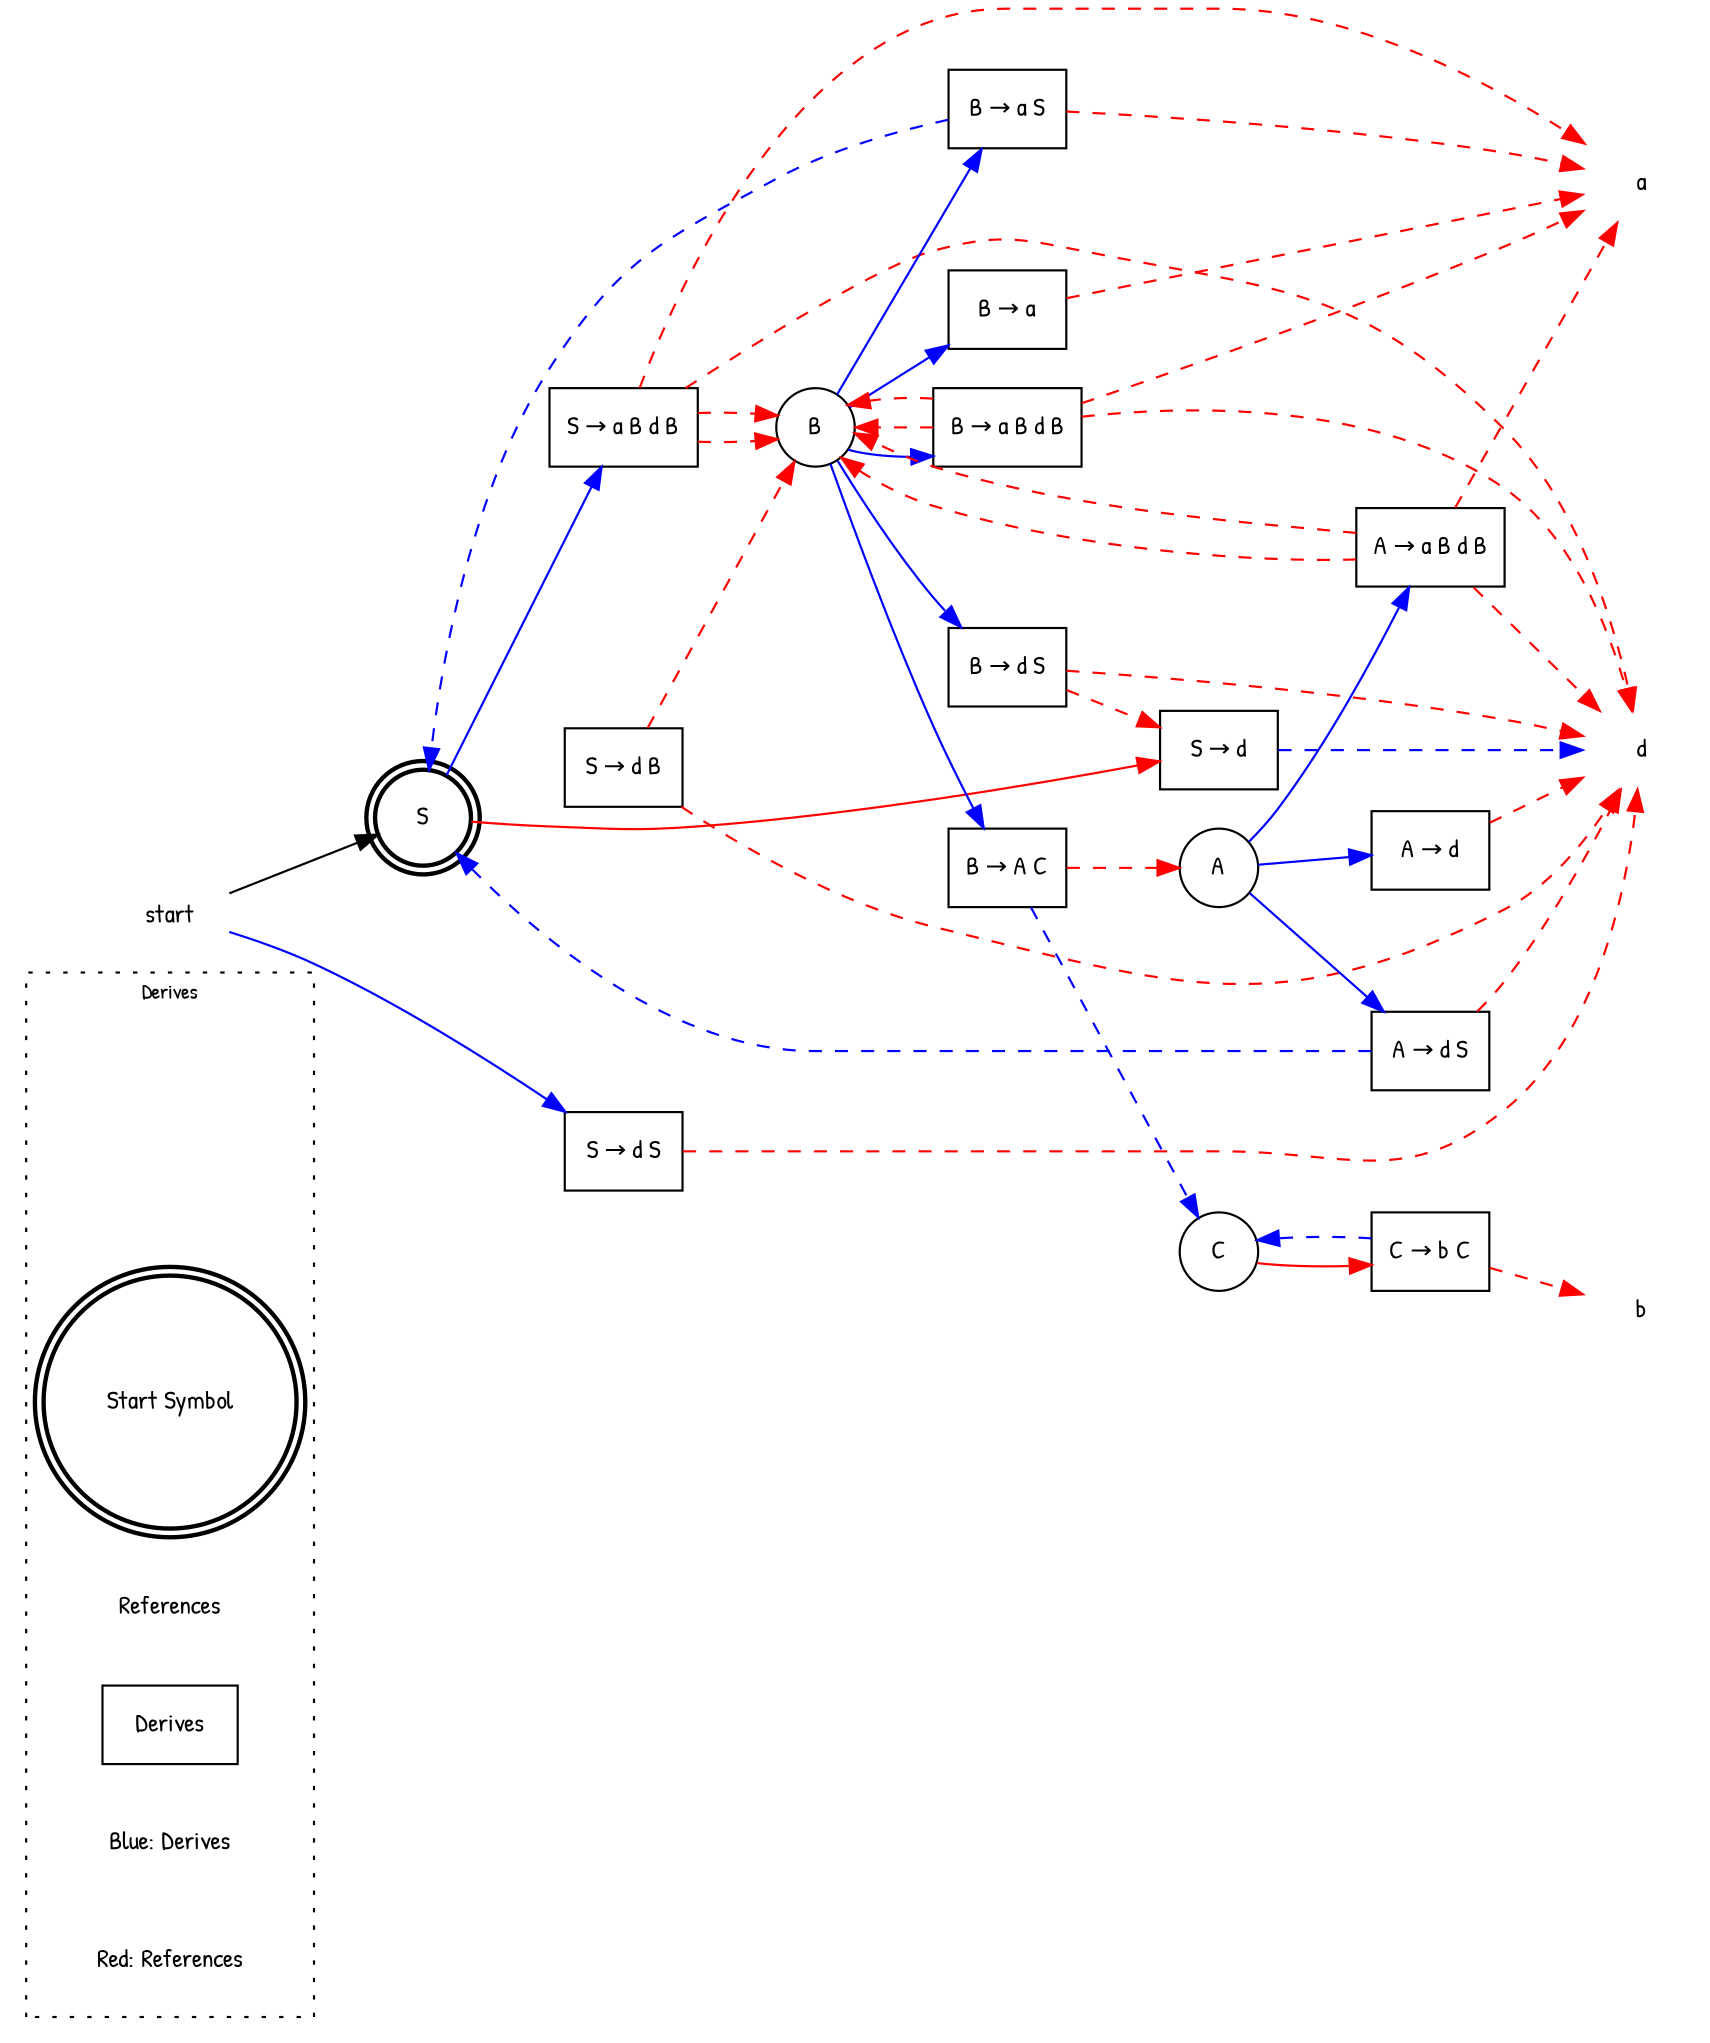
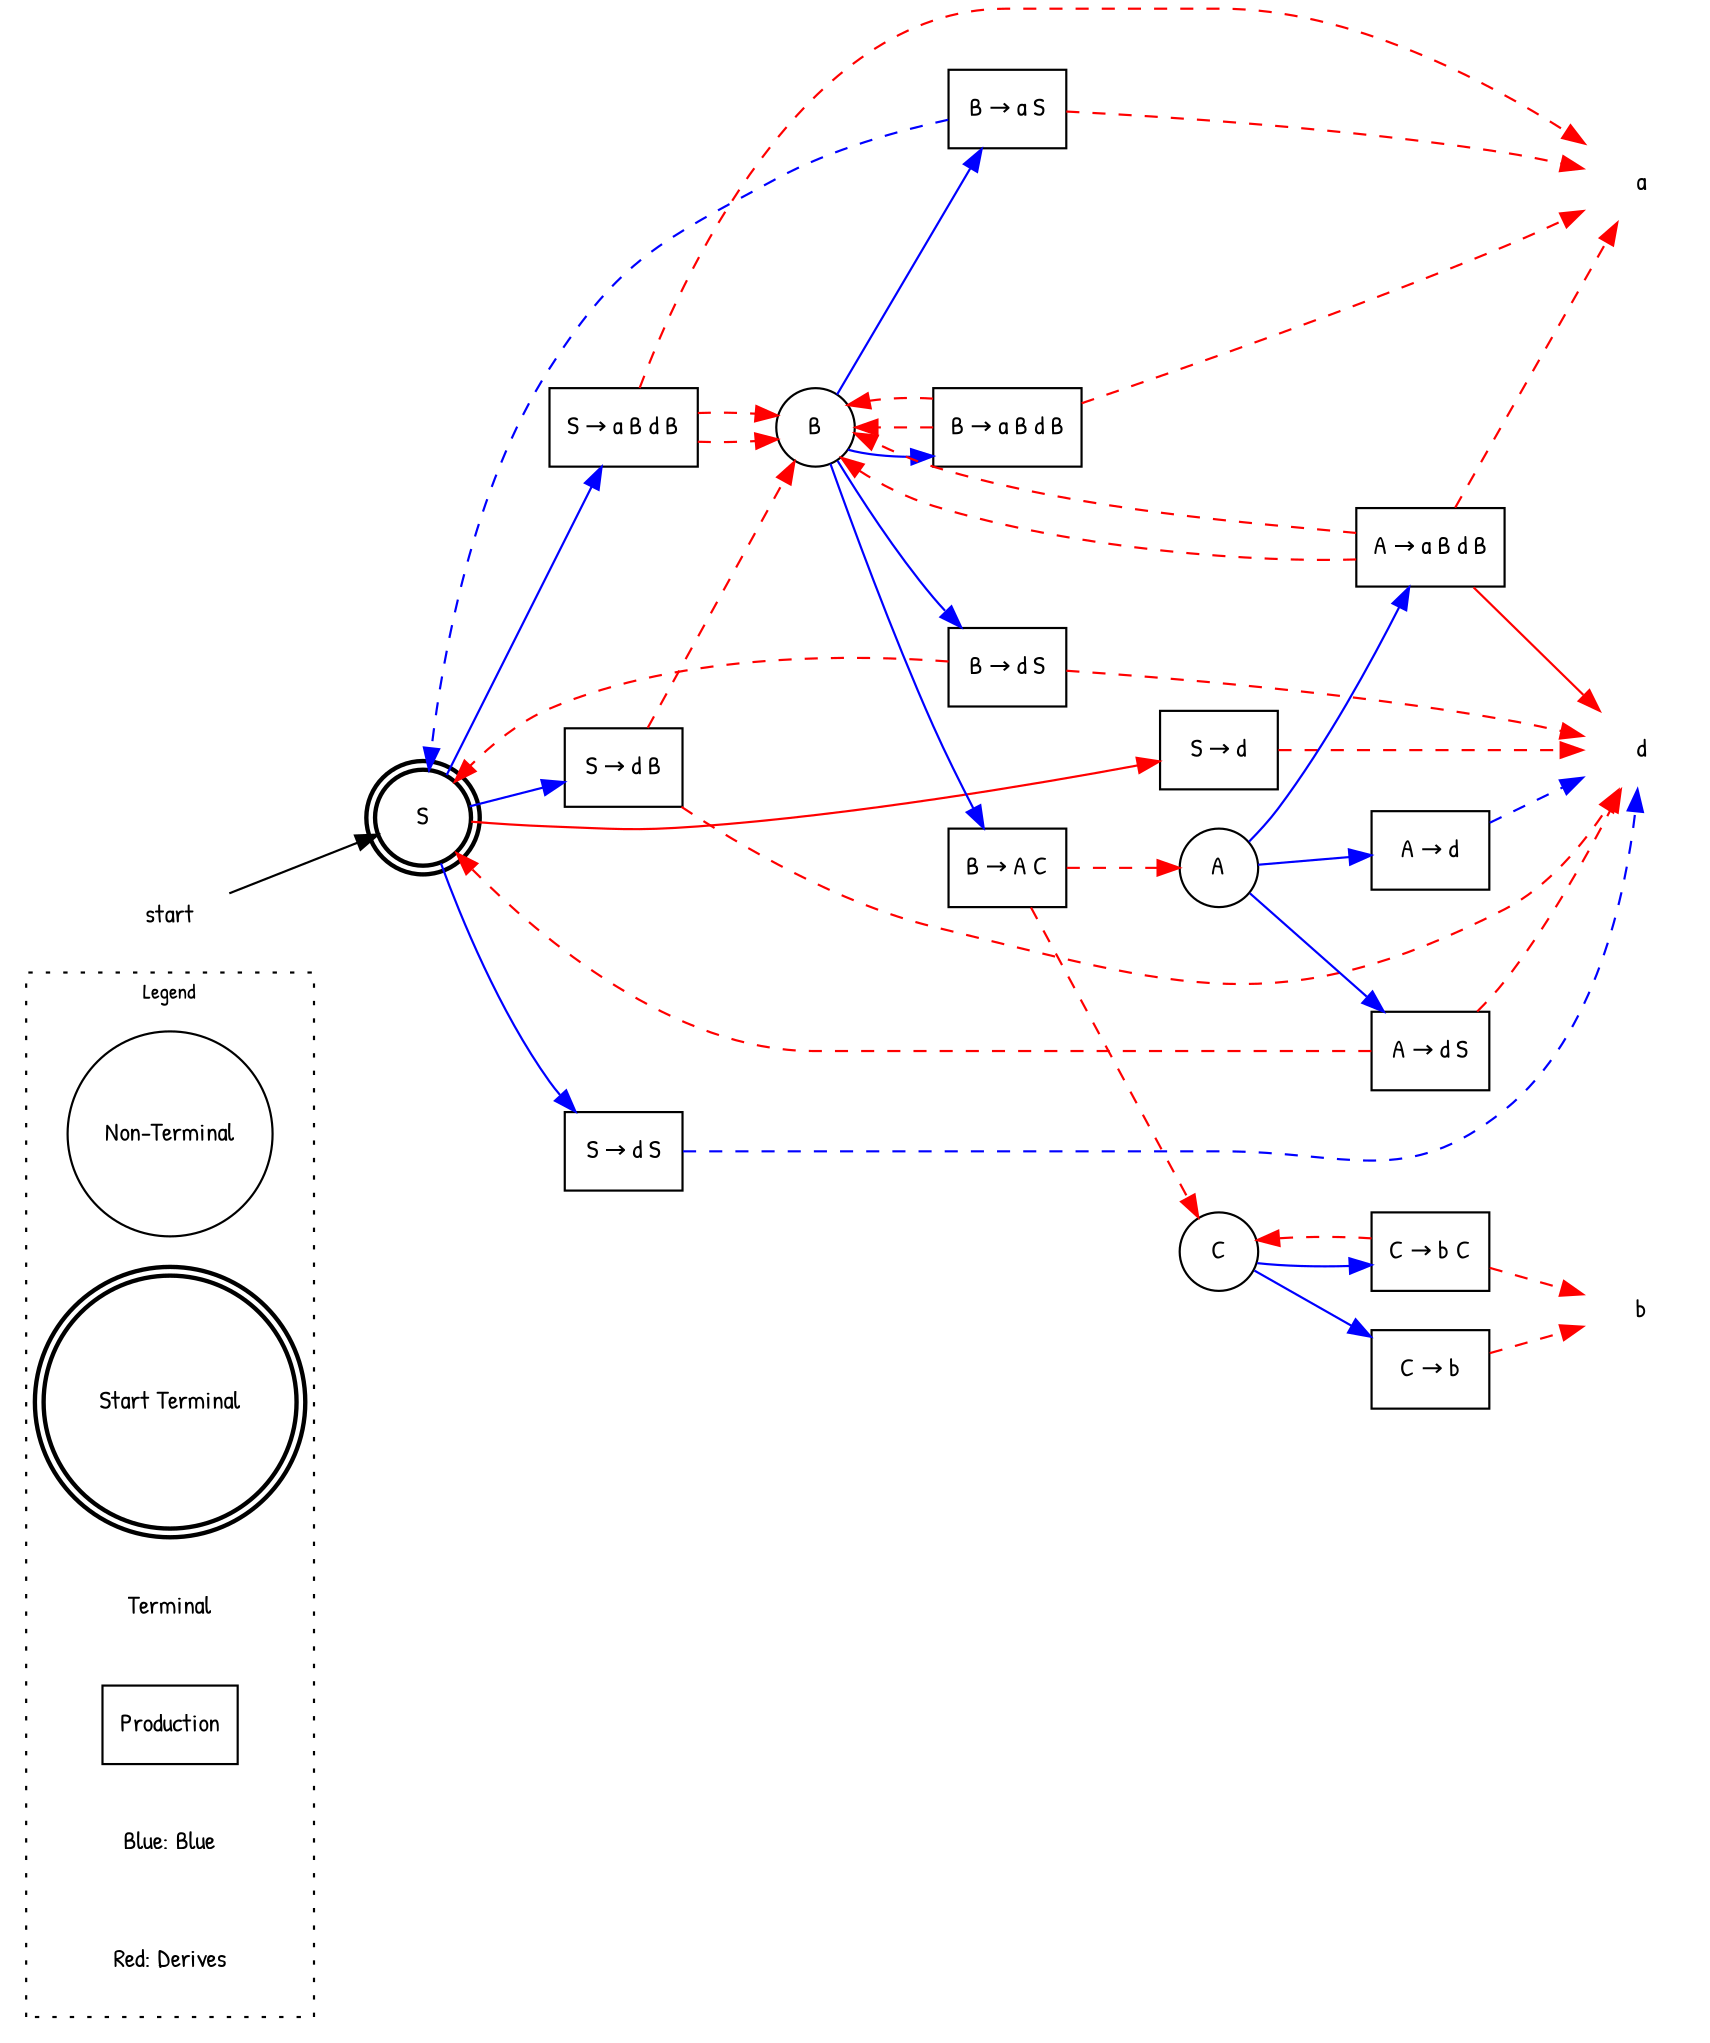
edge "S → a B d B" -> "d": removed
node "B → a": removed
edge "B → a B d B" -> "d": removed
edge "A → a B d B" -> "d": style dashed -> solid
edge "B → d S" -> "S → d": now "B → d S" -> "S"
edge "S → d" -> "d": color blue -> red
edge "S" -> "S → d B": added
edge "A → d" -> "d": color red -> blue
cluster "Derives": label "Derives" -> "Legend"
edge "start" -> "S → d S": now "S" -> "S → d S"
edge "A → d S" -> "S": color blue -> red
edge "B → A C" -> "C": color blue -> red
node "Non-Terminal": added
edge "S → d S" -> "d": color red -> blue
edge "C → b C" -> "C": color blue -> red
edge "C" -> "C → b C": color red -> blue
node "C → b": added
node "Start Symbol": label "Start Symbol" -> "Start Terminal"
node "References": label "References" -> "Terminal"
node "Derives": label "Derives" -> "Production"
node "Blue: Derives": label "Blue: Derives" -> "Blue: Blue"
node "Red: References": label "Red: References" -> "Red: Derives"
